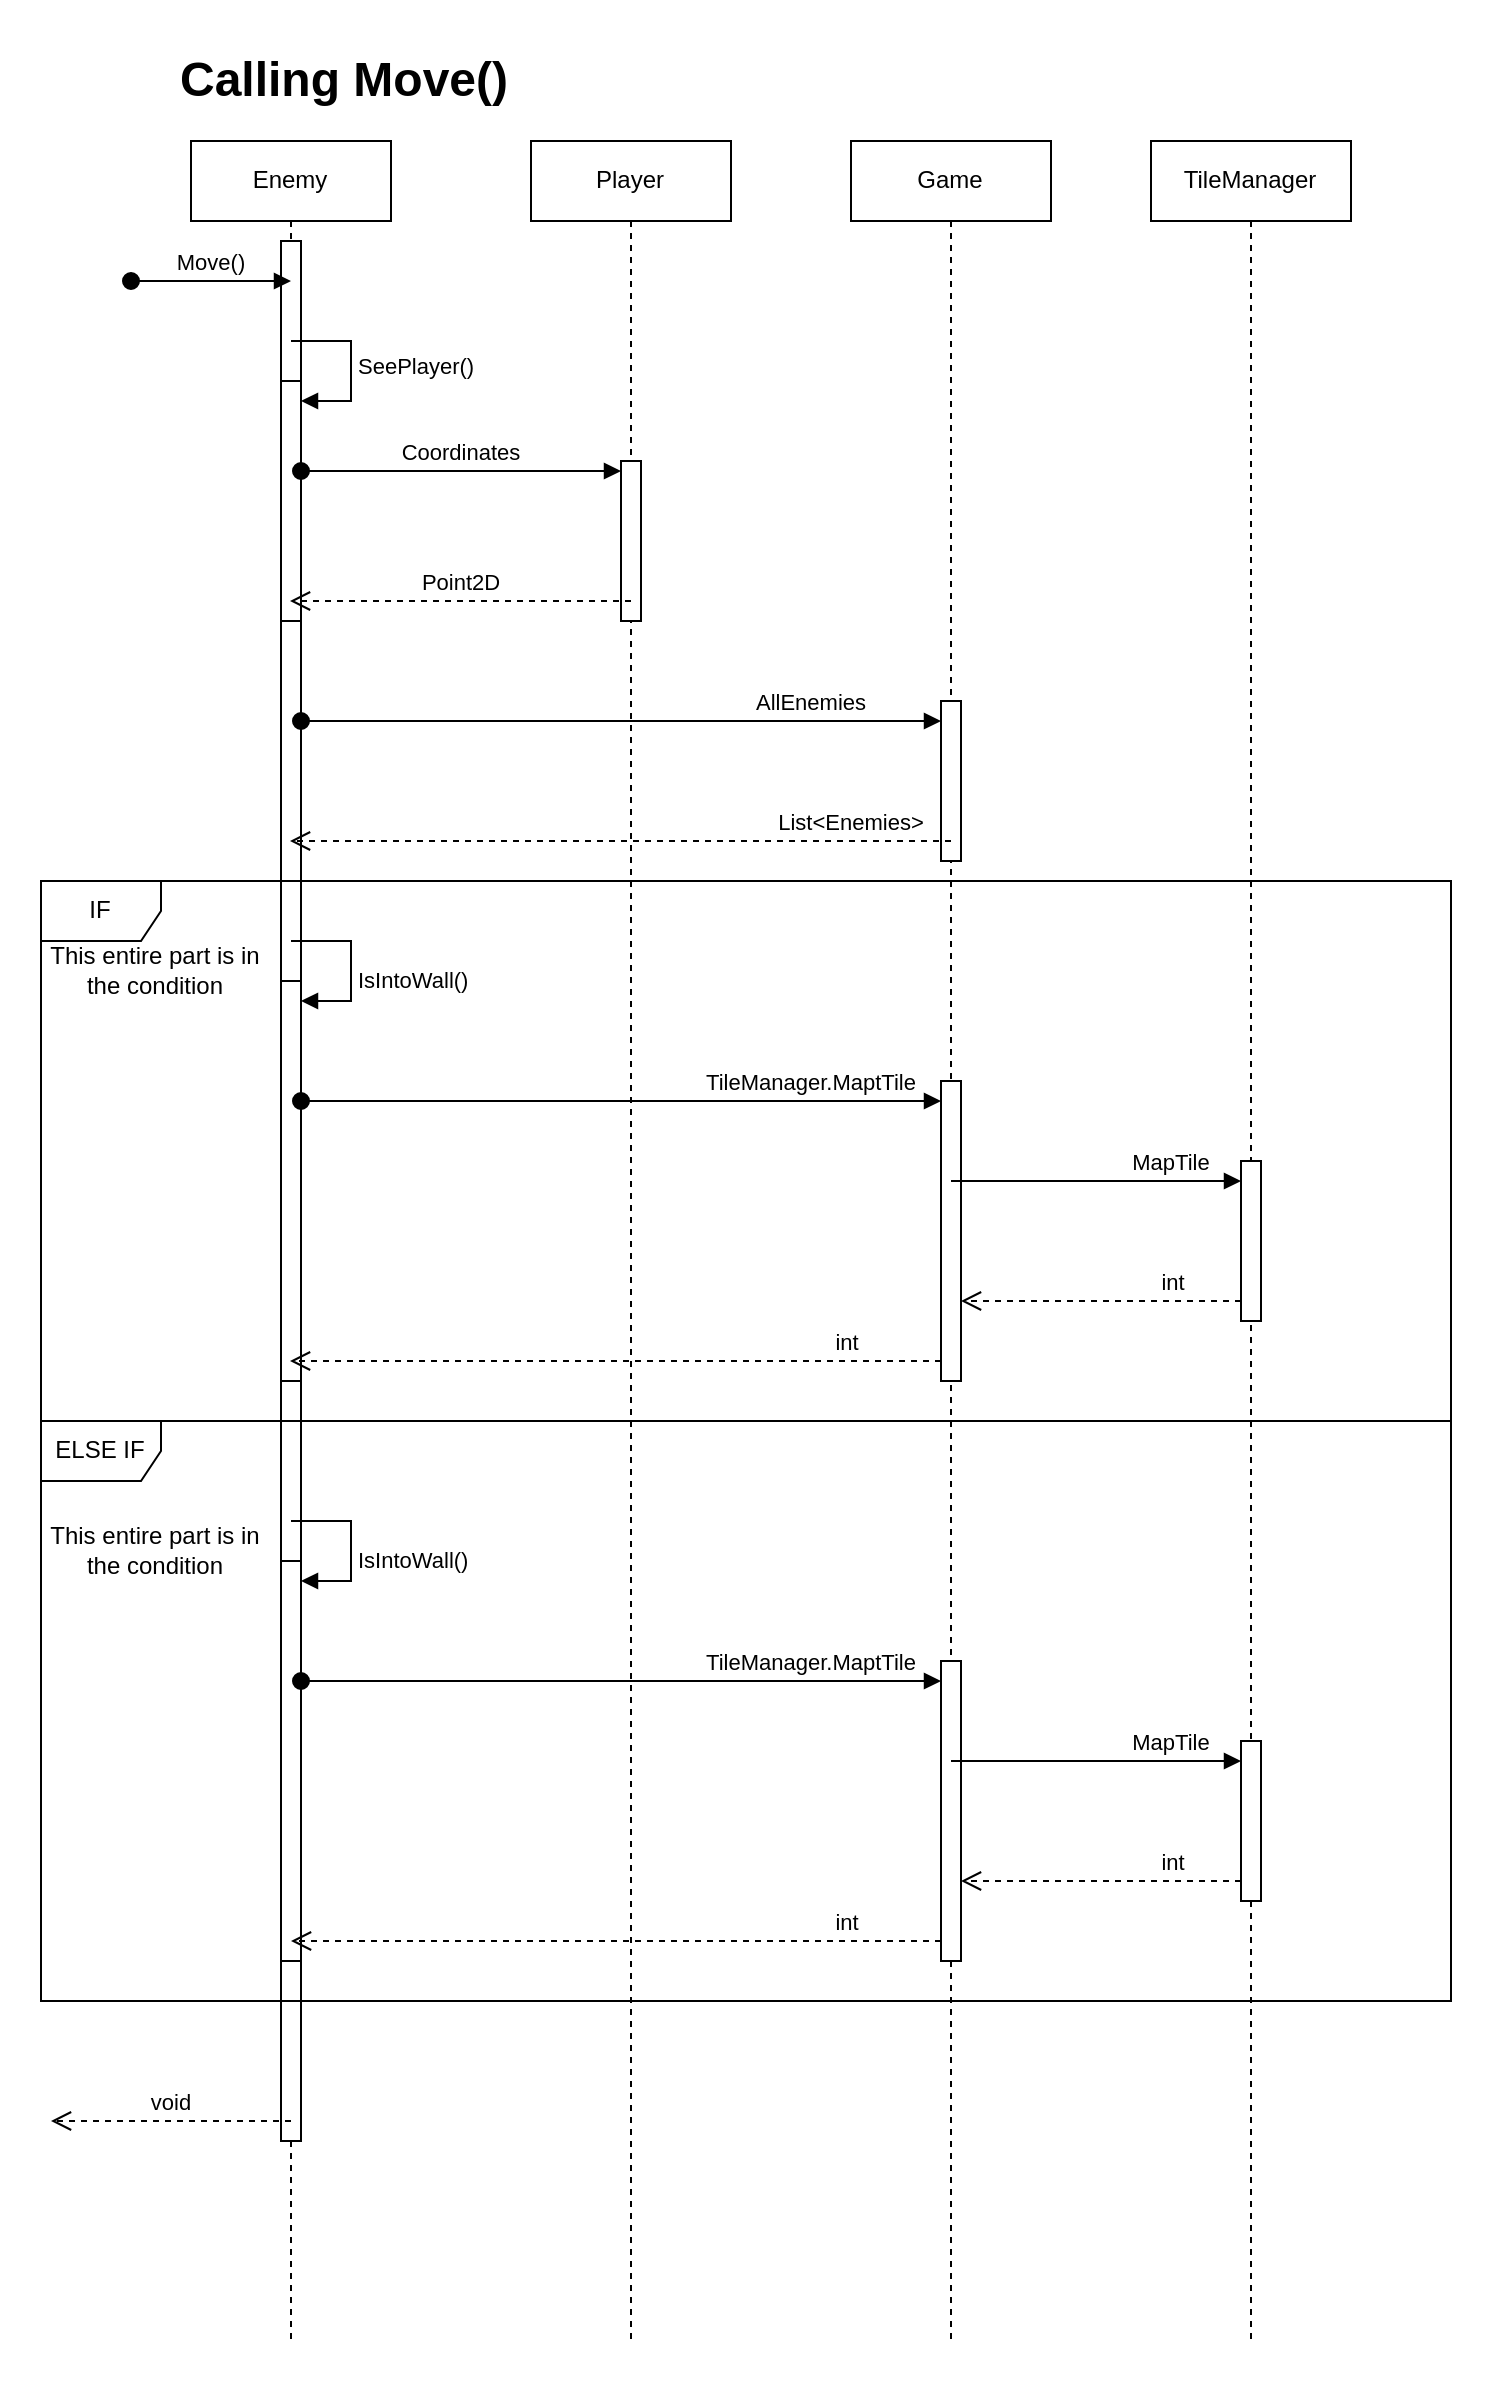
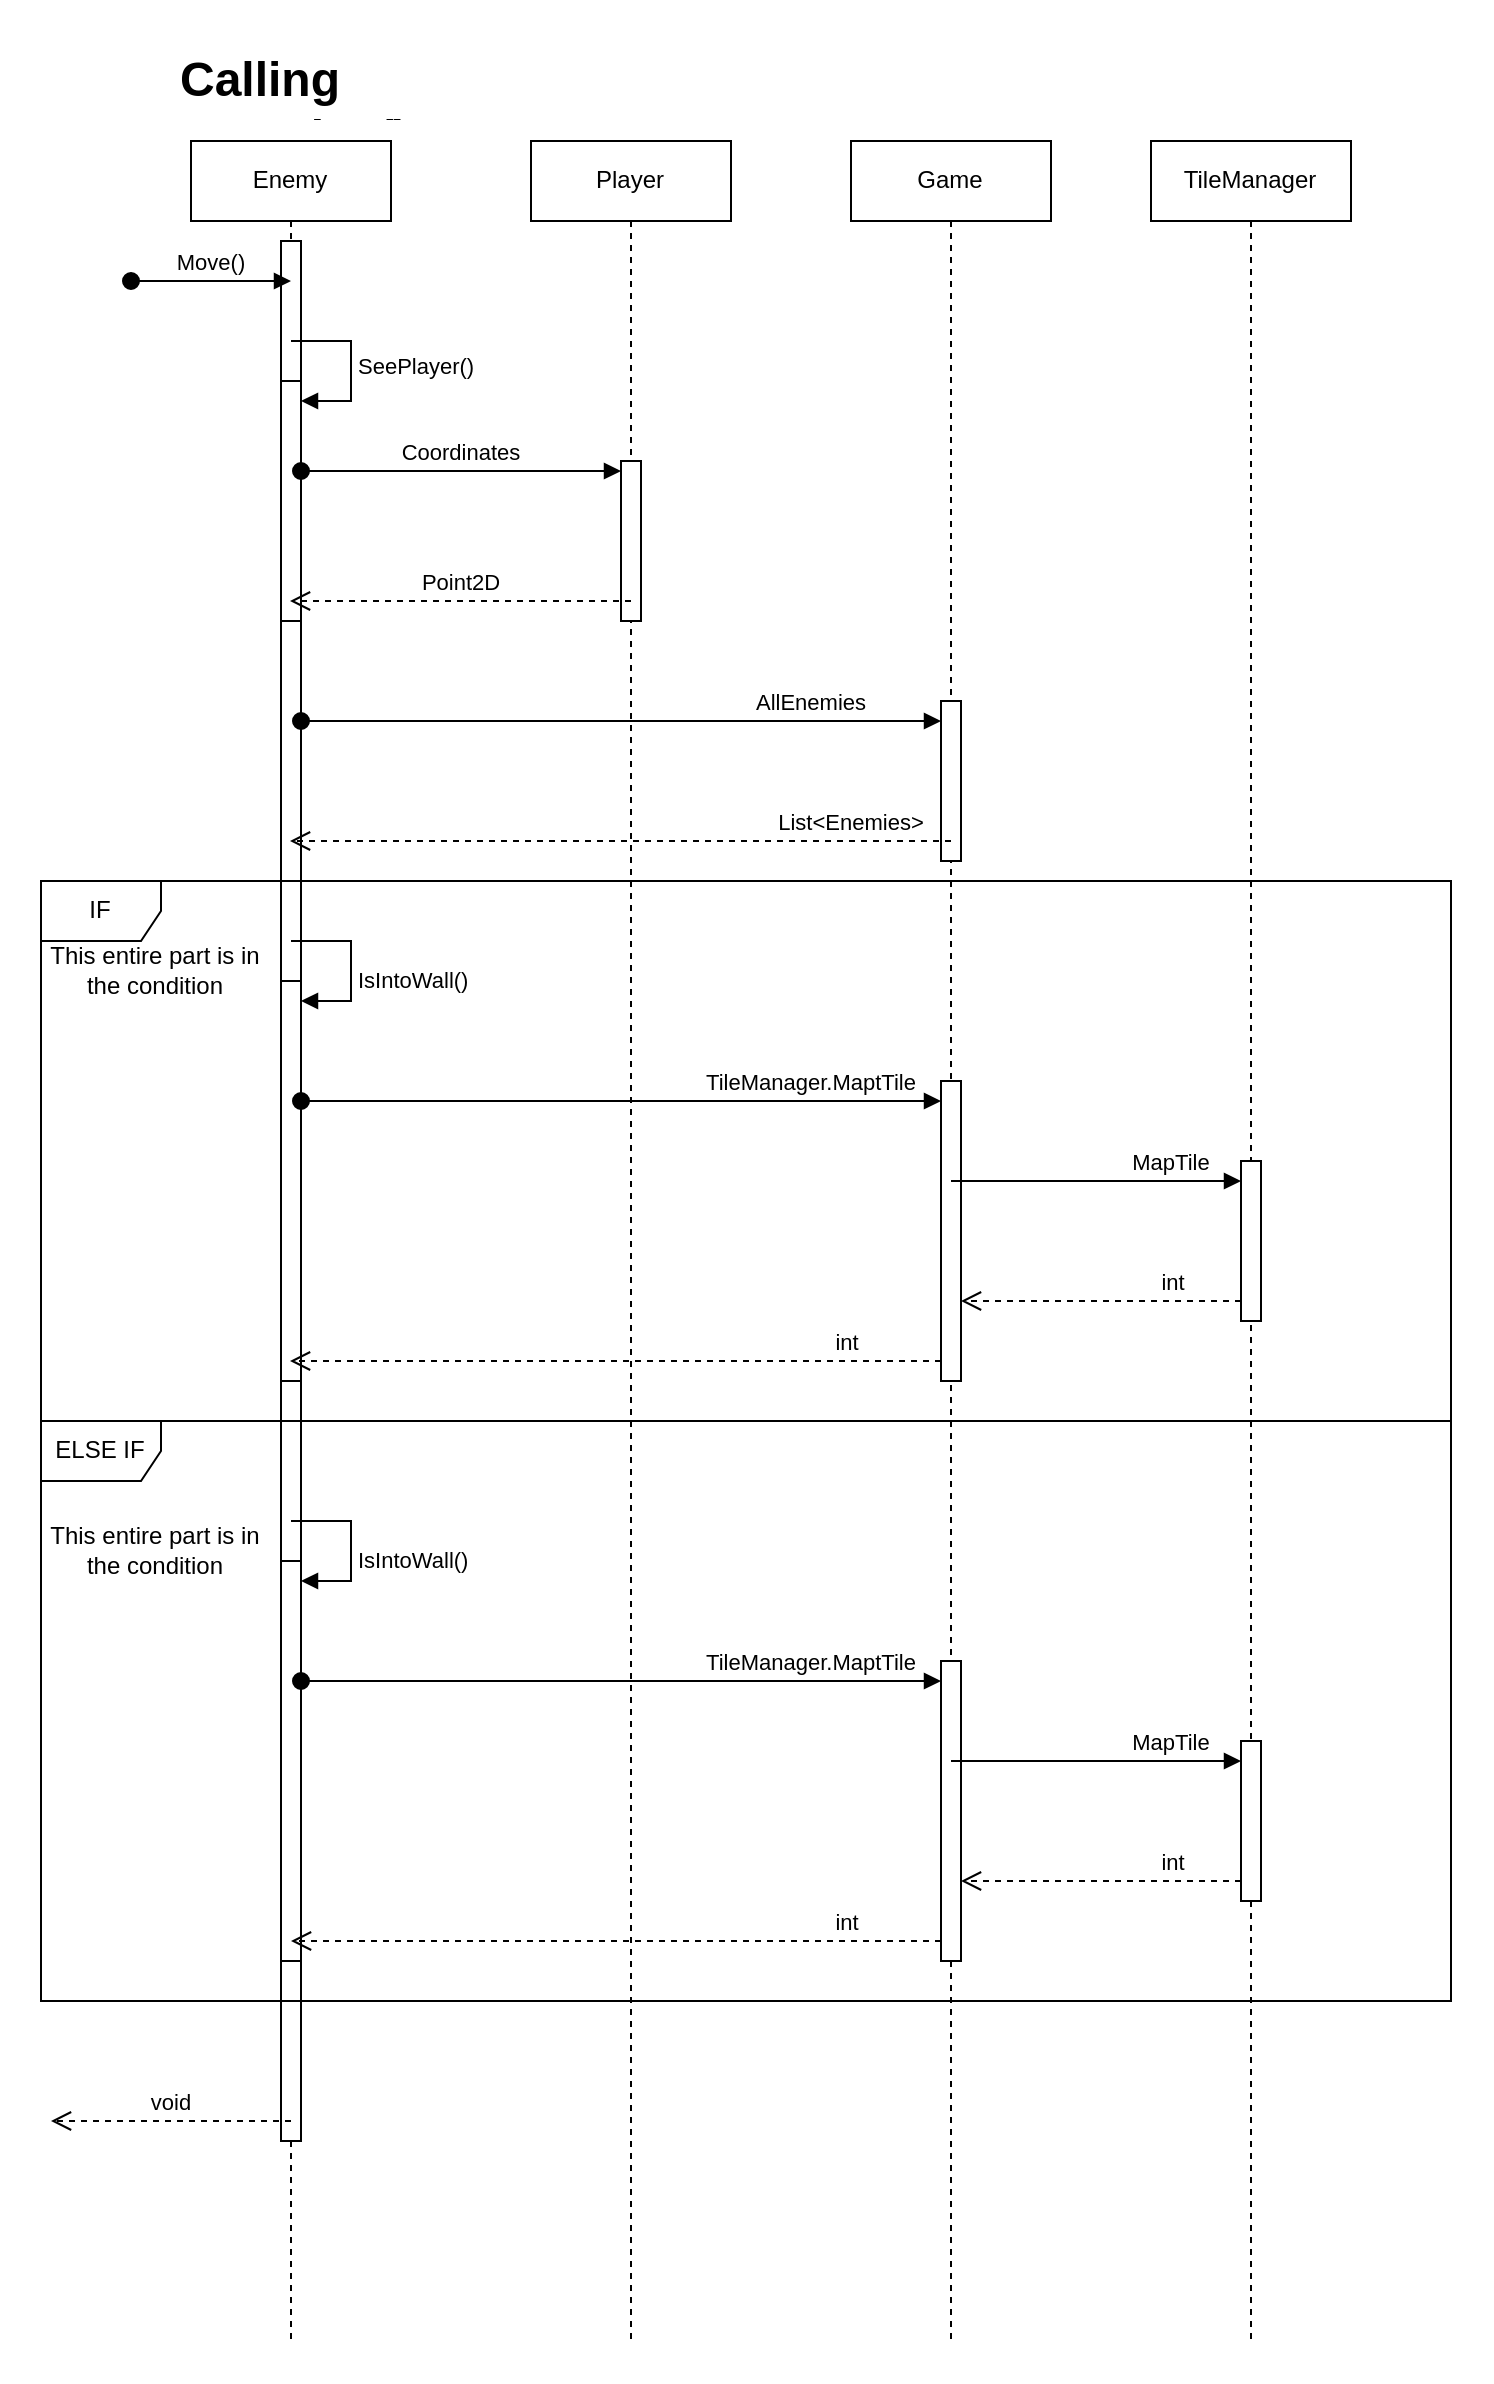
node "Calling Move()": label "Calling Move()" -> "Calling Enemies()"
